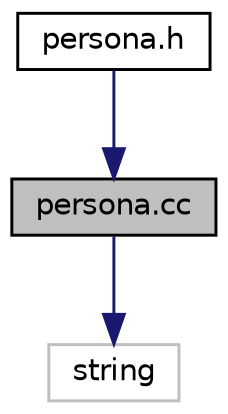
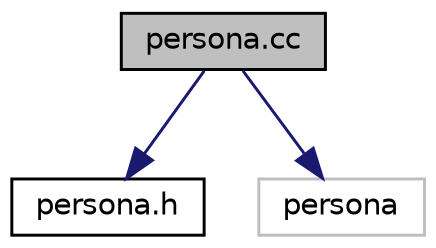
edge "persona.h" -> "persona.cc": reversed
node "string": label "string" -> "persona"
